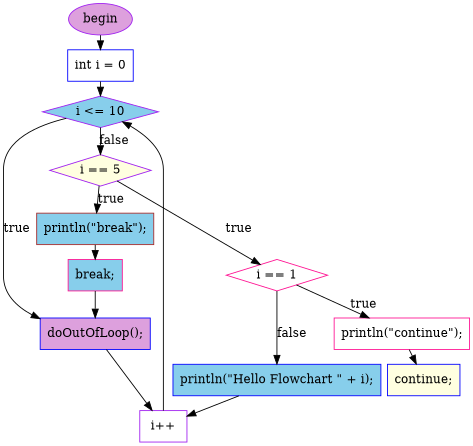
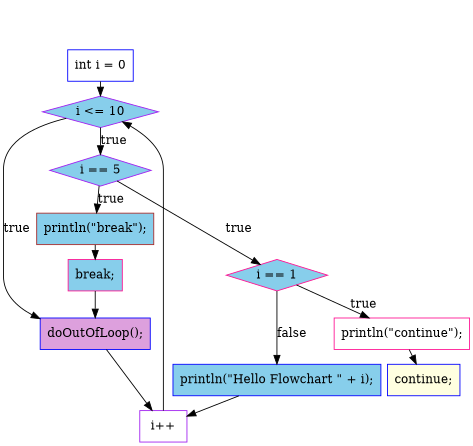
node "begin": removed
edge "i <= 10" -> "i == 5": label "false" -> "true"
node "i == 5": fillcolor lightyellow -> skyblue
node "i == 1": fillcolor white -> skyblue
